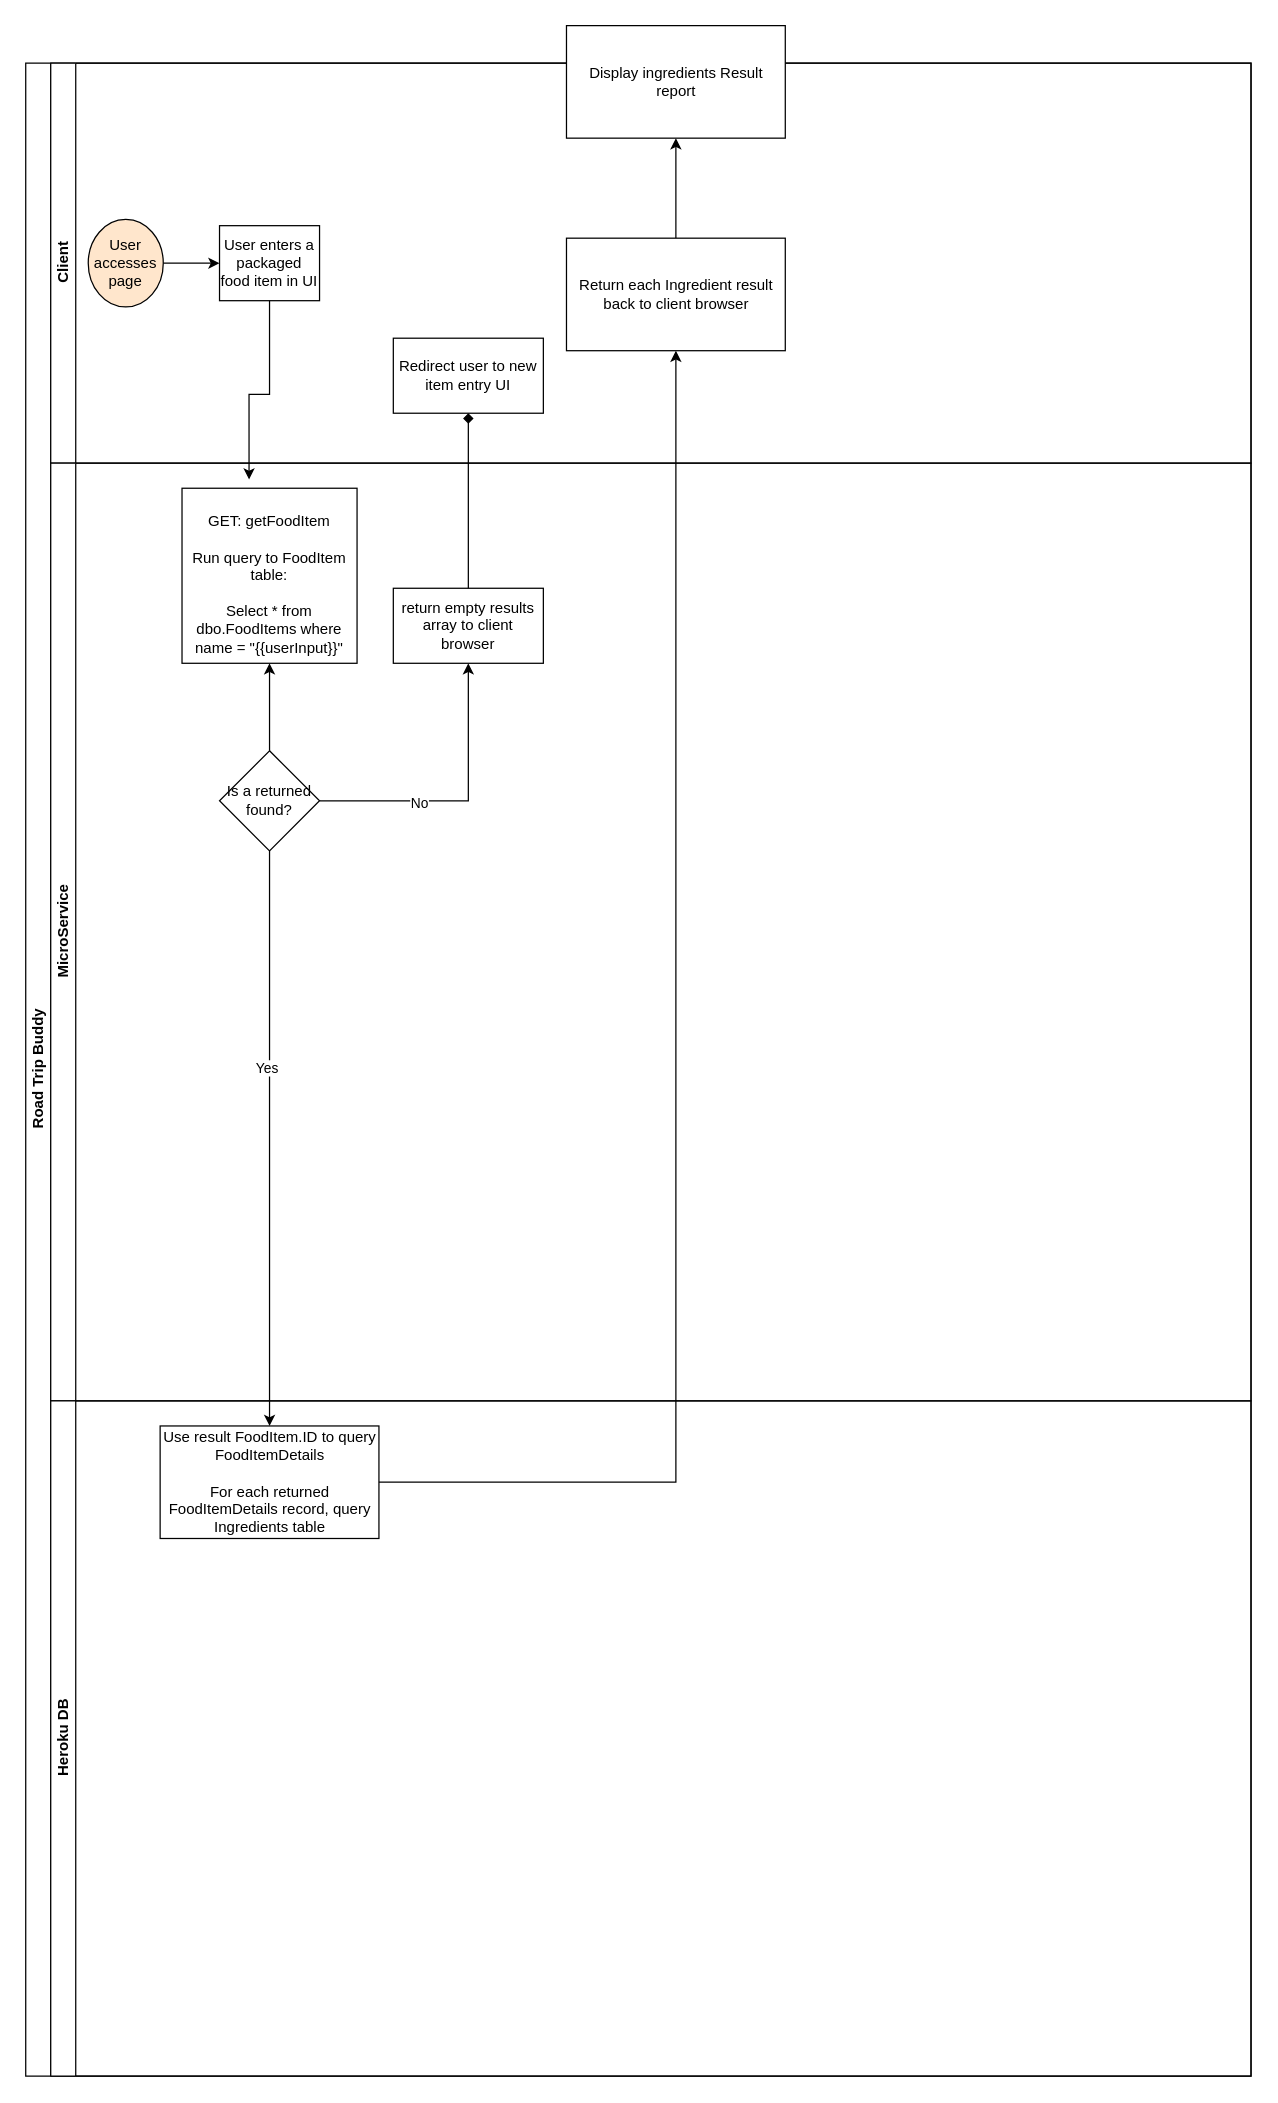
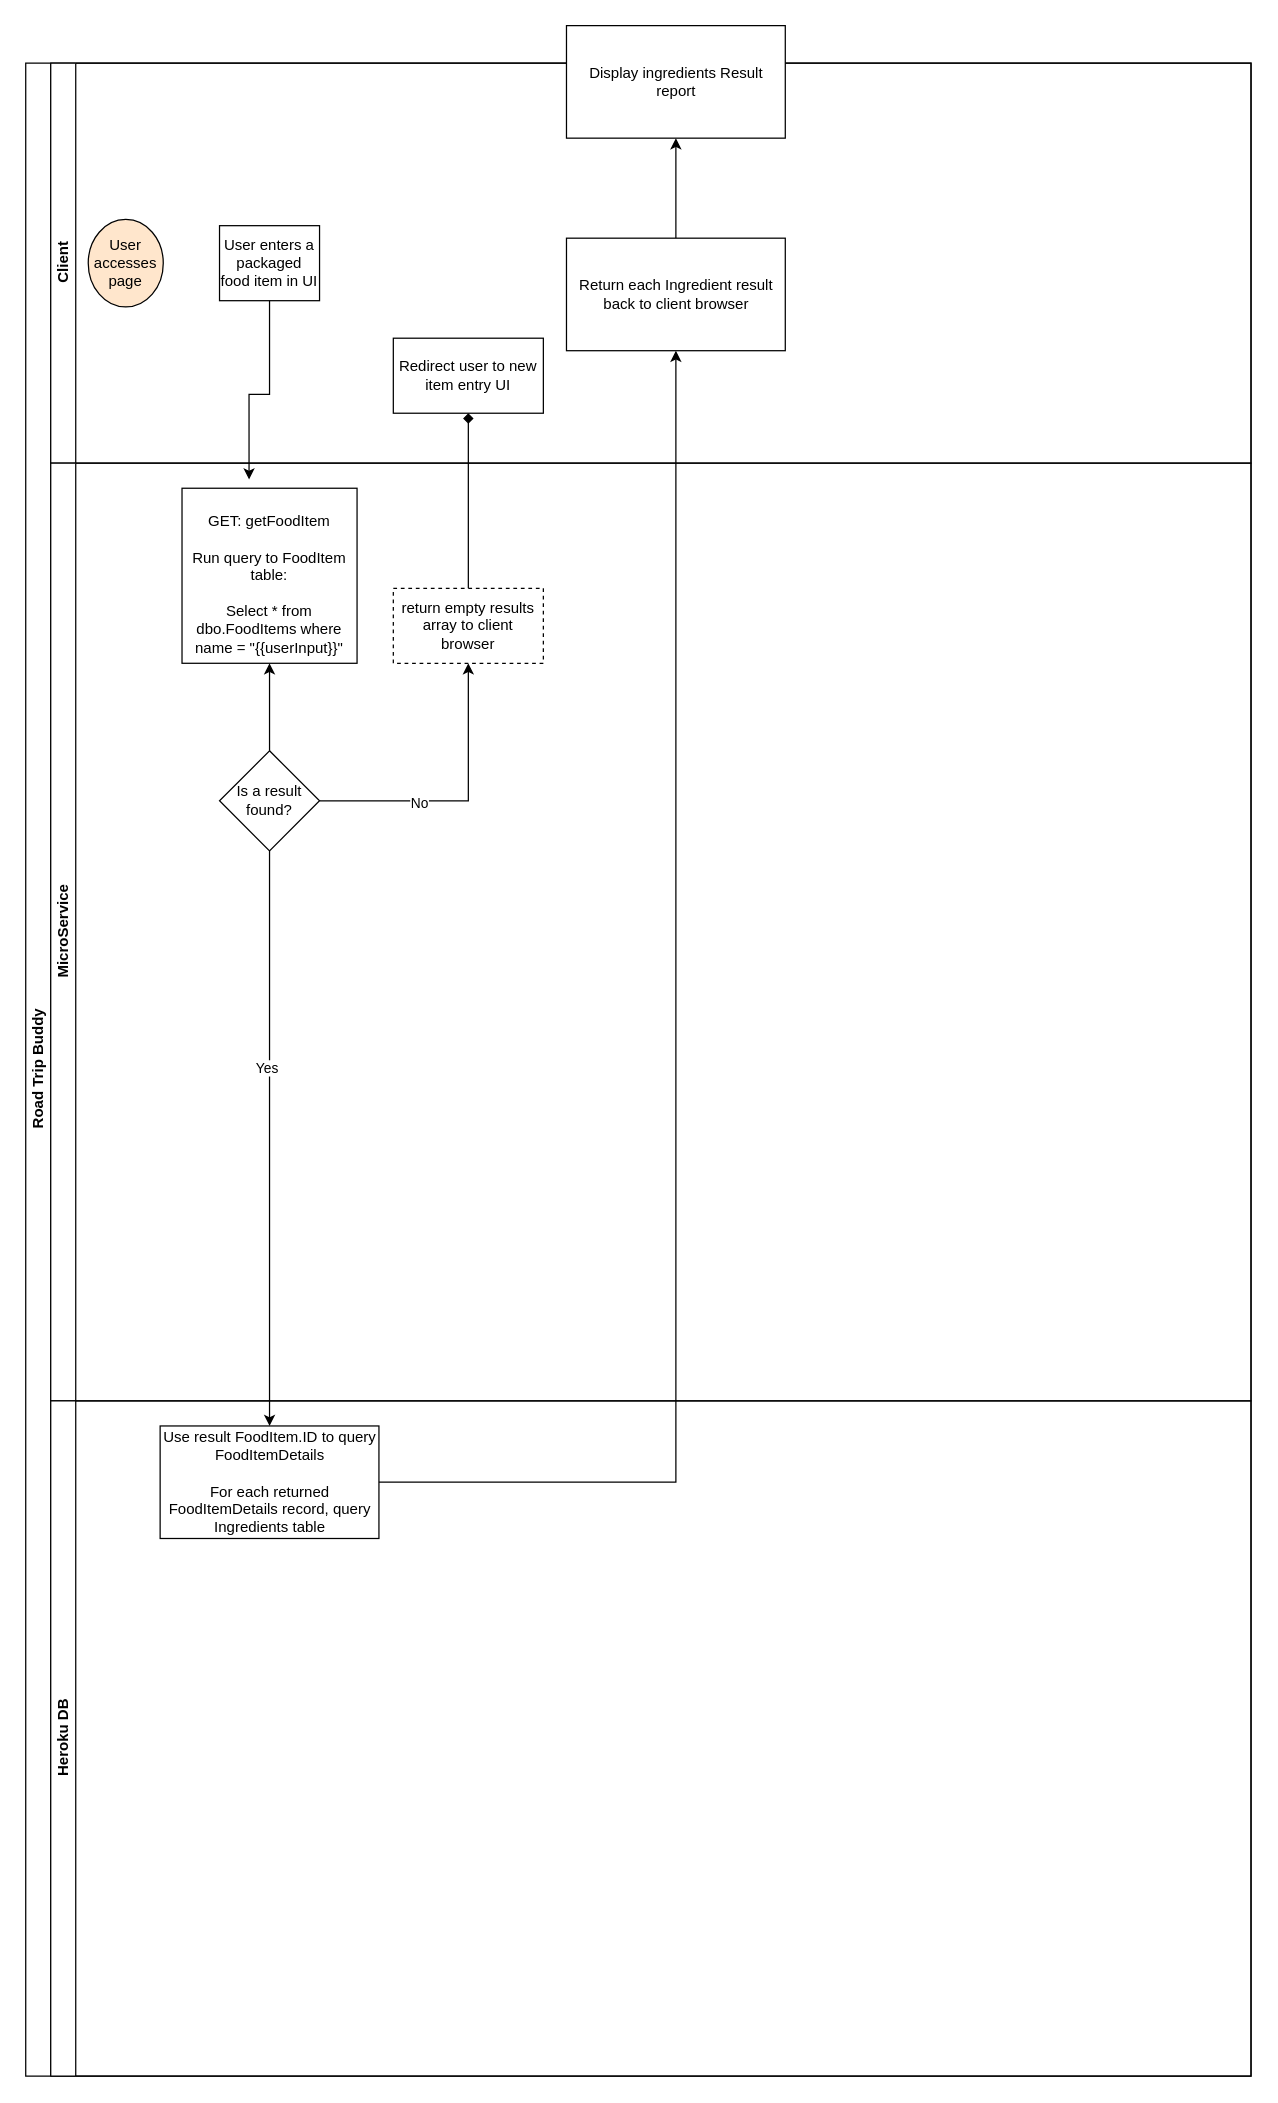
edge "User accesses page" -> "User enters a packaged food item in UI": removed
node "return empty results array to client browser": style solid -> dashed
node "Is a returned found?": label "Is a returned found?" -> "Is a result found?"
